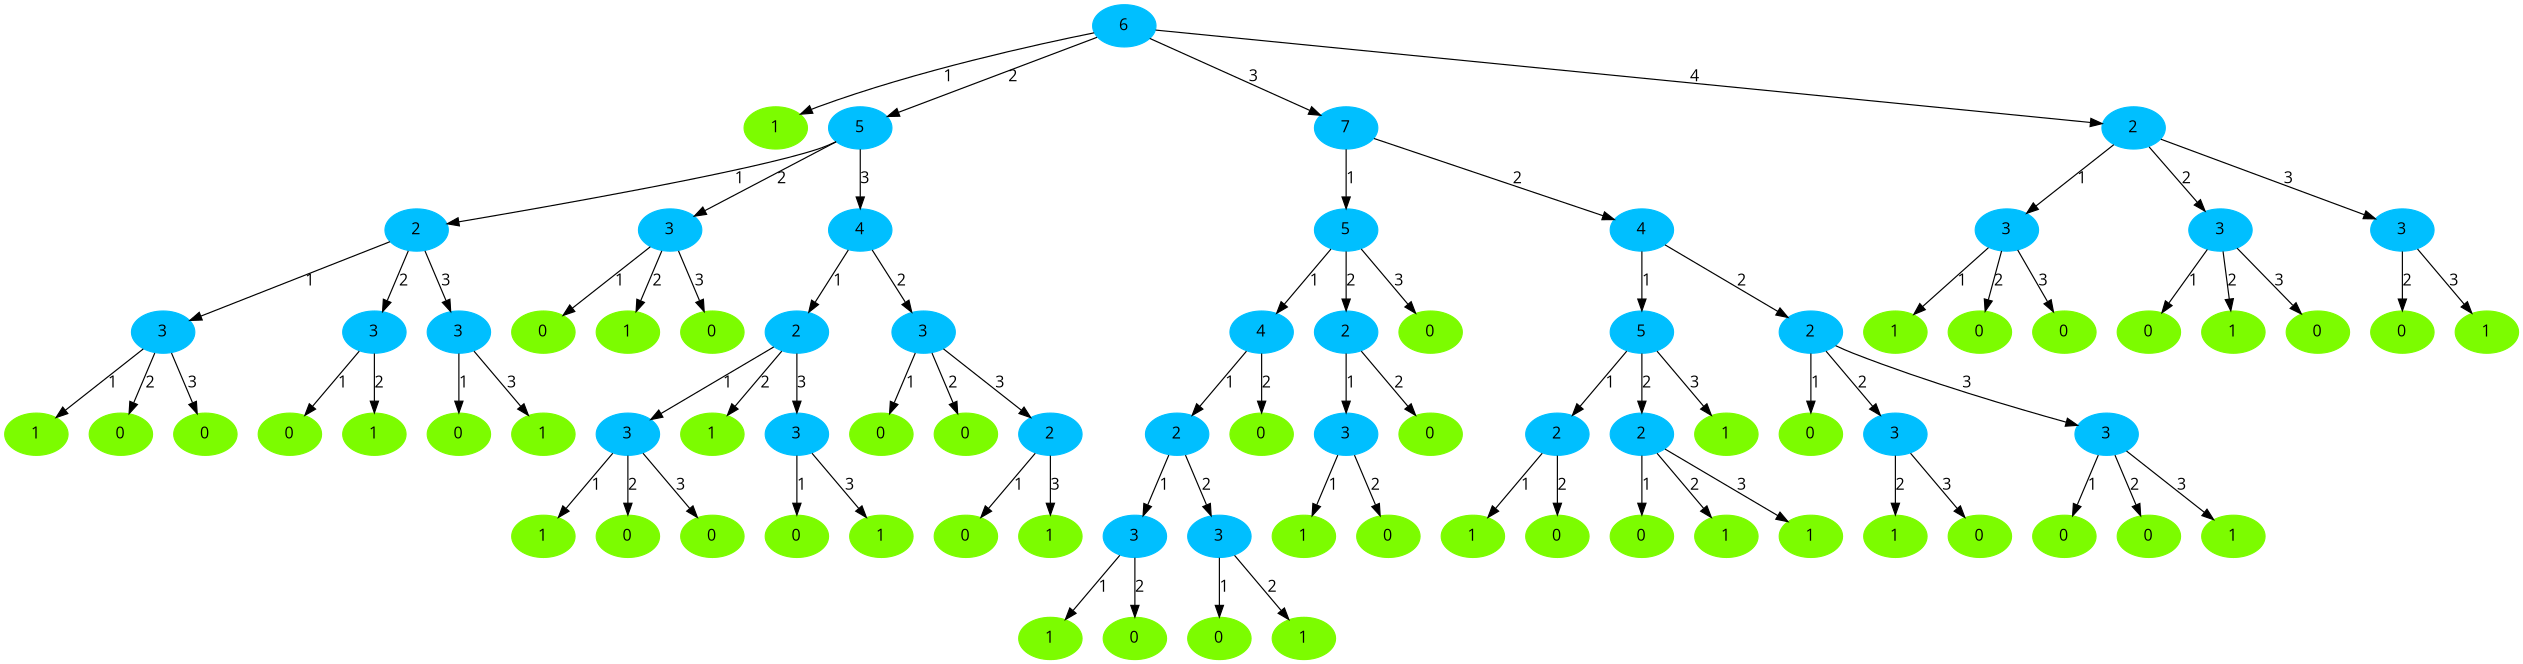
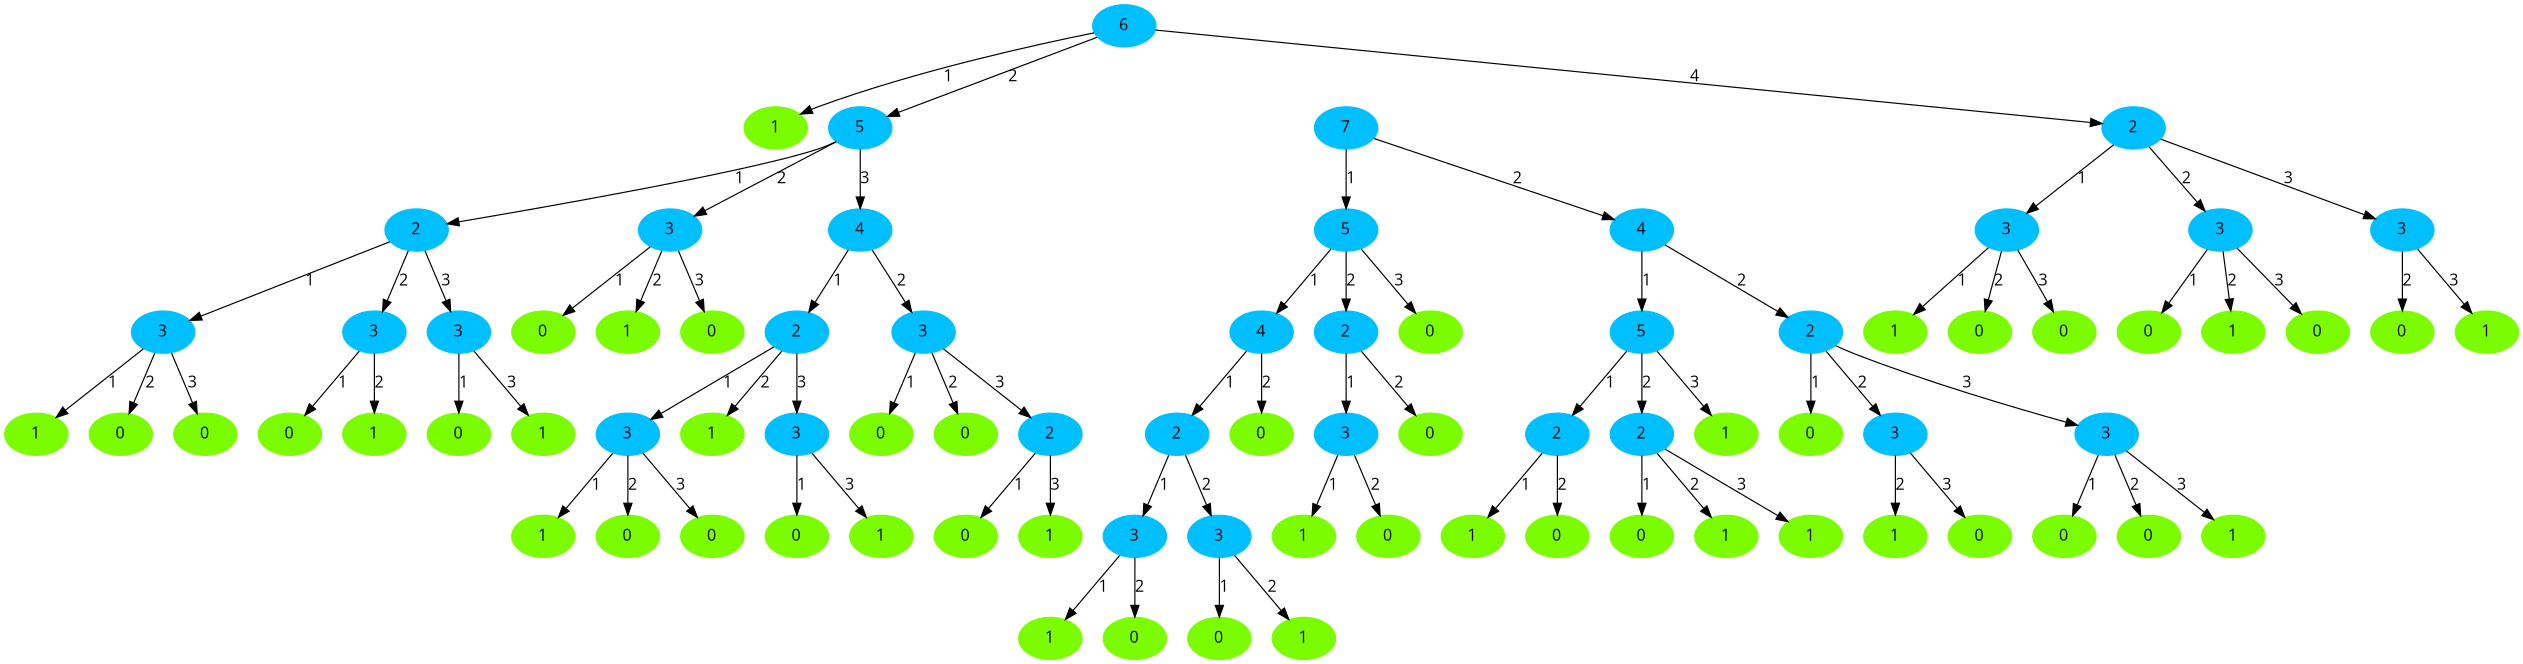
edge "6" -> "7": removed, label "3"
